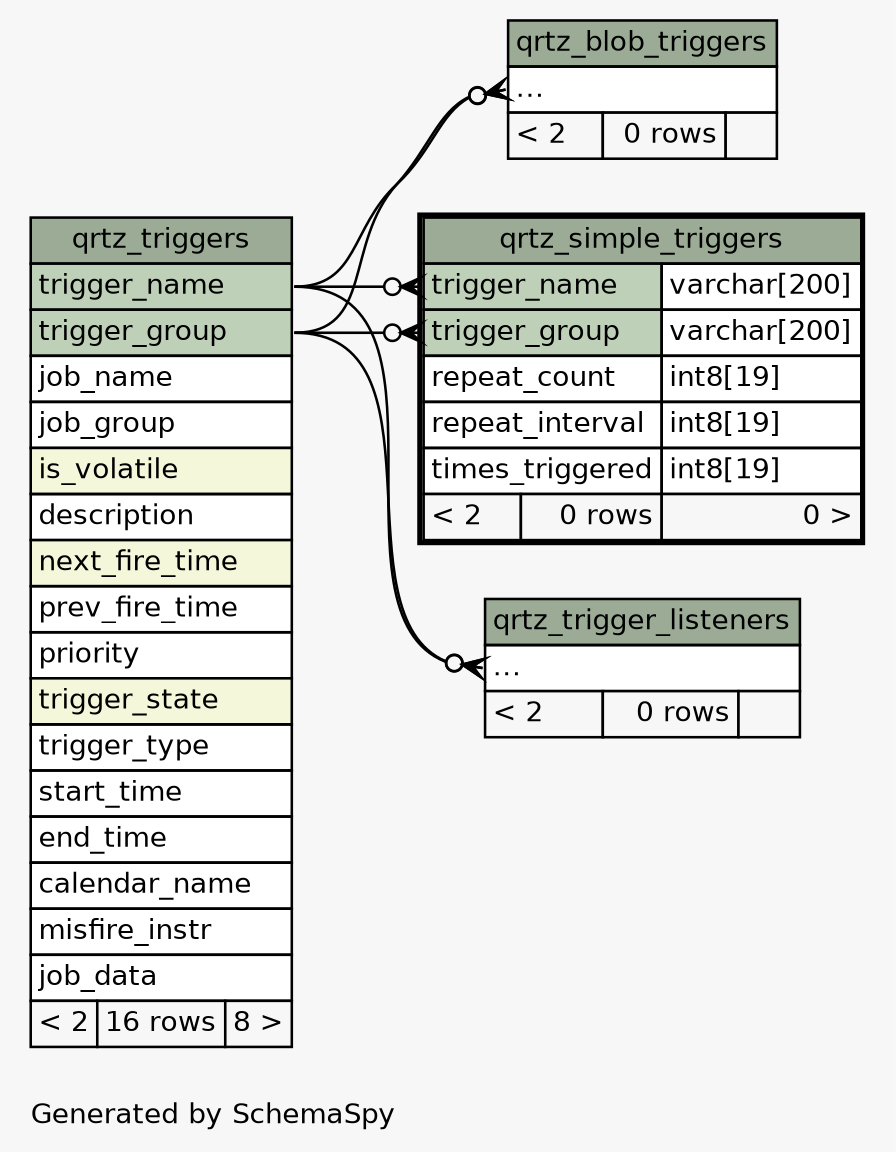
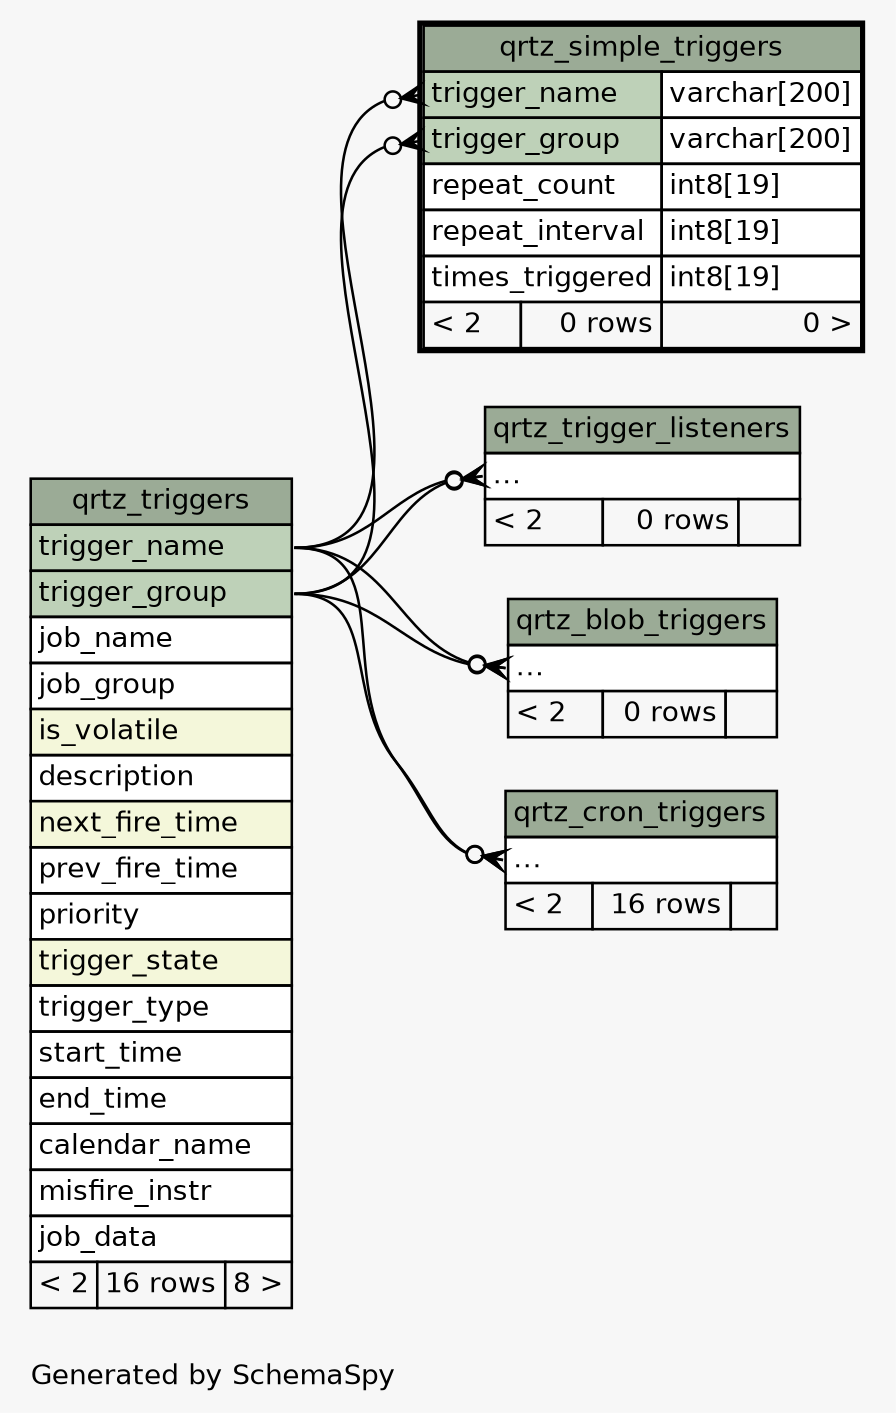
node "qrtz_cron_triggers": added
